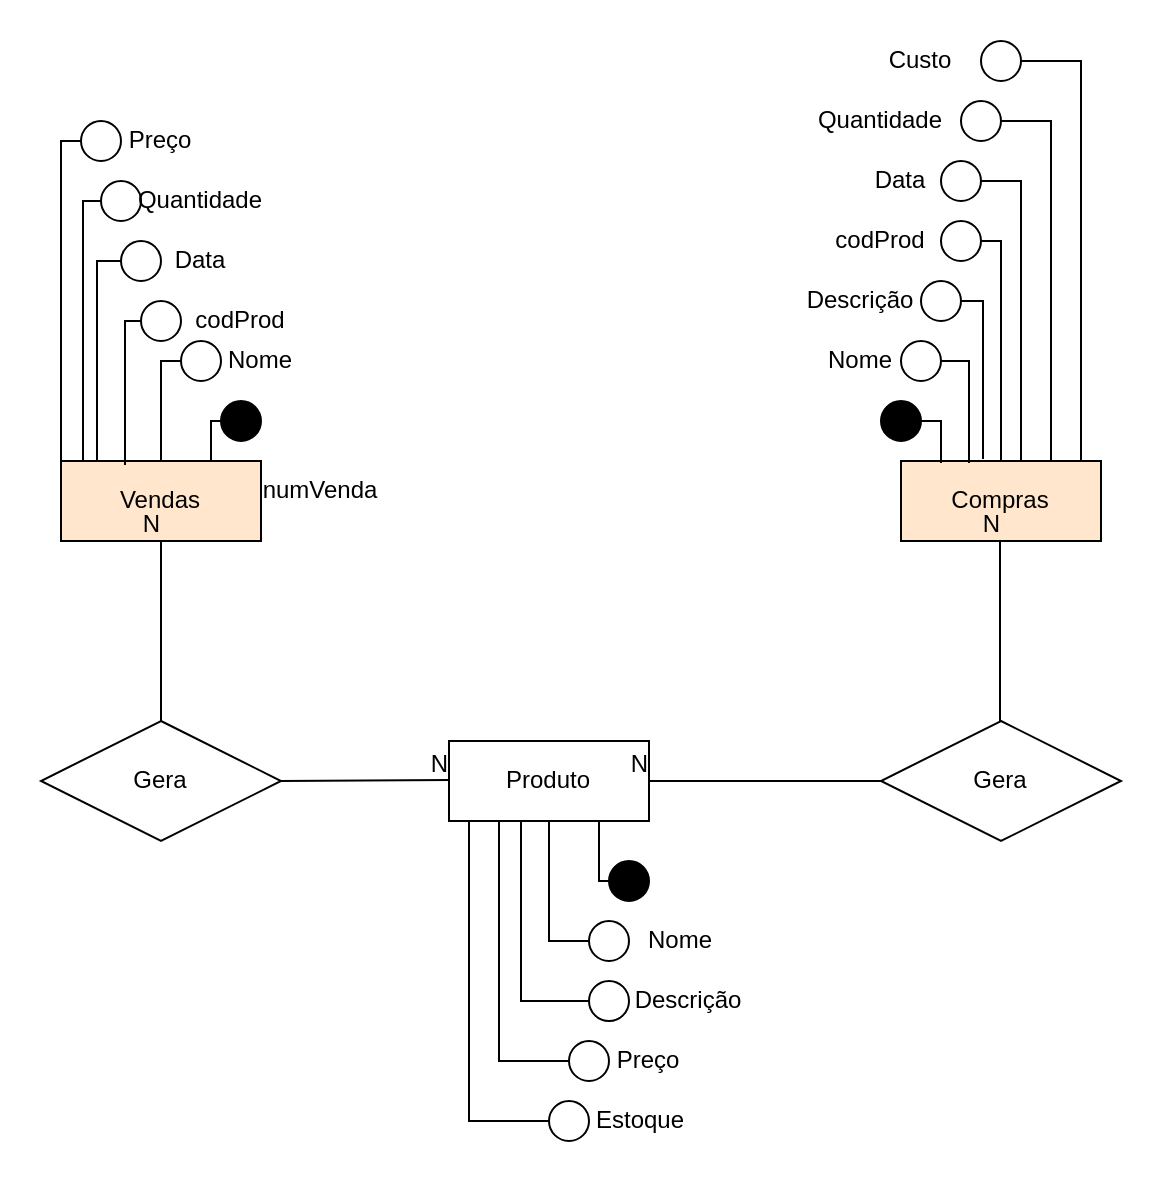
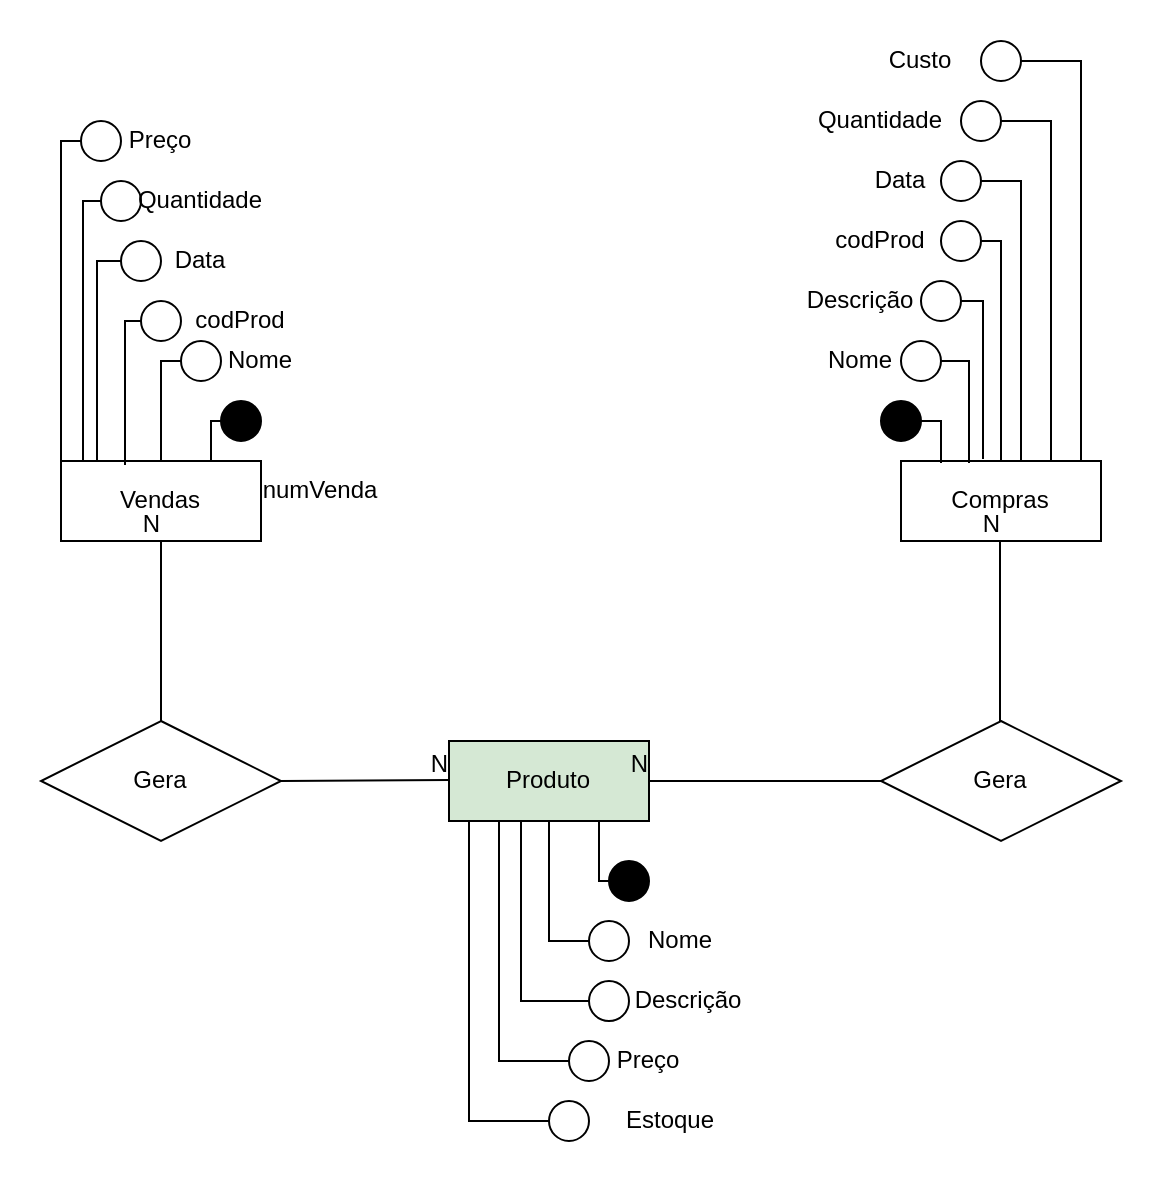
node "Vendas": fillcolor #ffe6cc -> #ffffff
node "Compras": fillcolor #ffe6cc -> #ffffff
node "Produto": fillcolor #ffffff -> #d5e8d4
node "Estoque": moved (641, 1121) -> (671, 1121)
